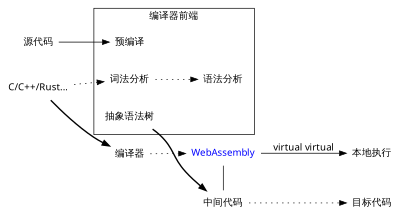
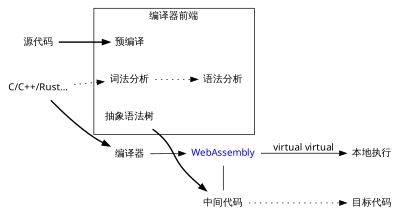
edge "源代码" -> "预编译": style solid -> bold
edge "编译器" -> "WebAssembly": style dotted -> solid
